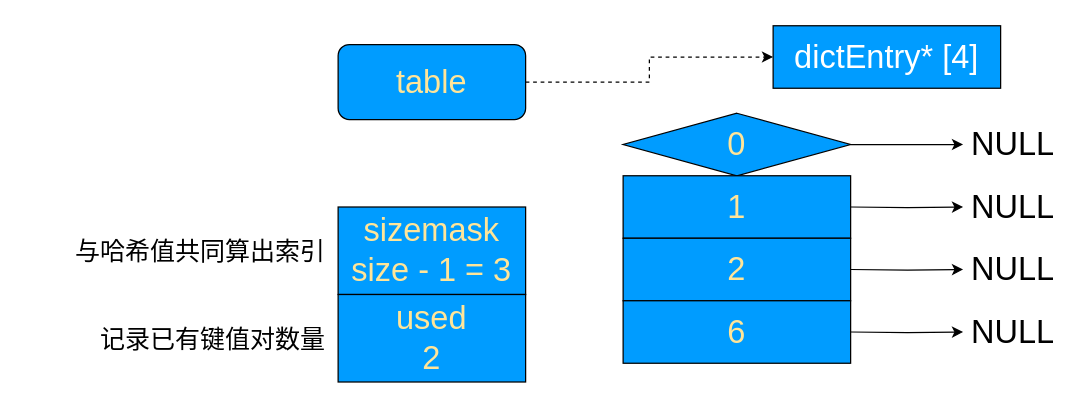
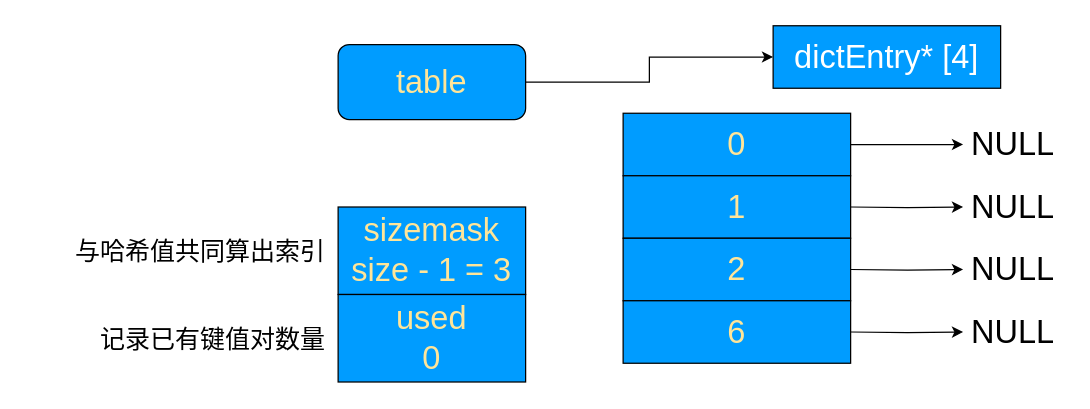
edge "table" -> "dictEntry* [4]": style dashed -> solid
node "0": shape diamond -> rectangle
node "used 2": label "used 2" -> "used 0"
